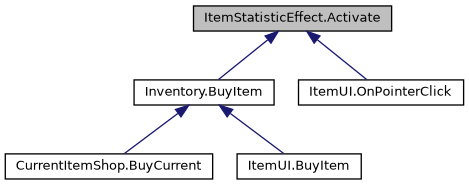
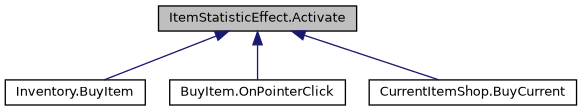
node "ItemUI.OnPointerClick": label "ItemUI.OnPointerClick" -> "BuyItem.OnPointerClick"
edge "CurrentItemShop.BuyCurrent" -> "Inventory.BuyItem": now "CurrentItemShop.BuyCurrent" -> "ItemStatisticEffect.Activate"
node "ItemUI.BuyItem": removed
